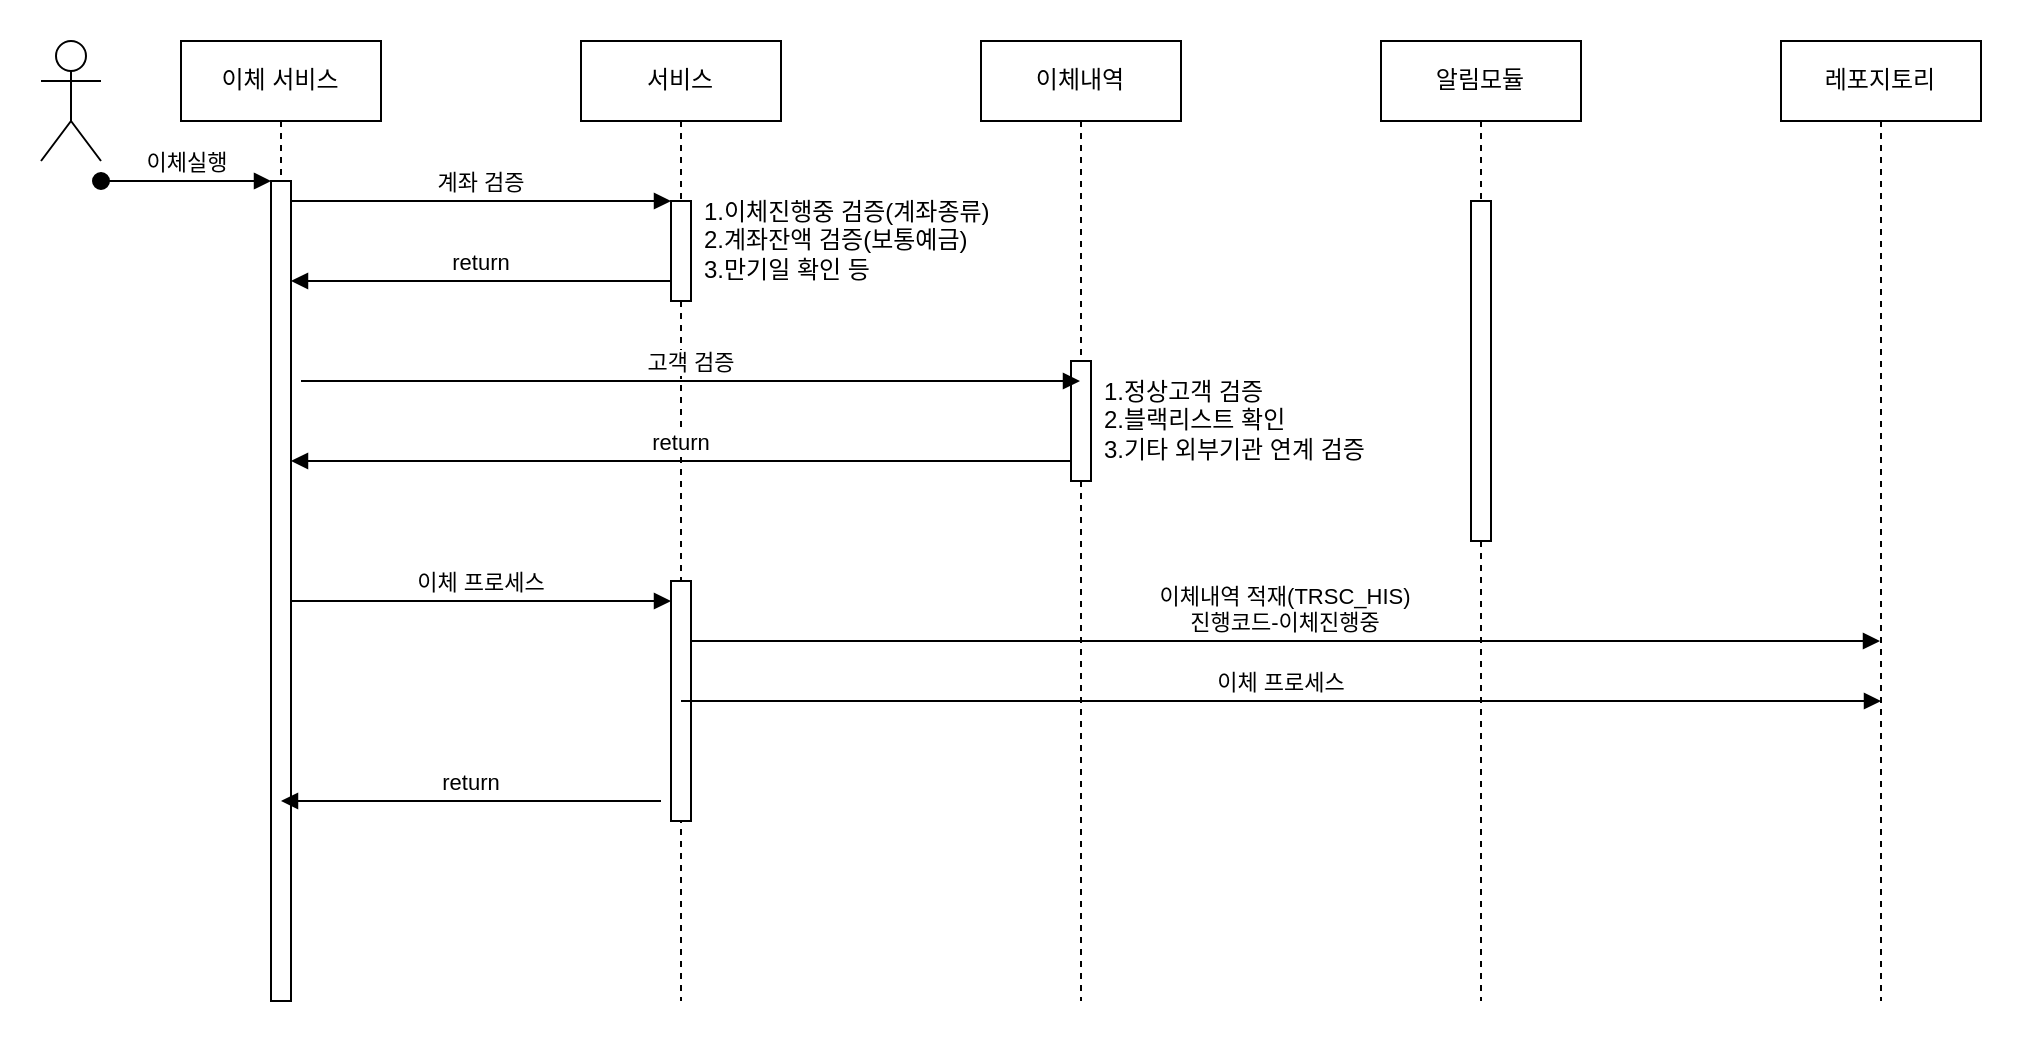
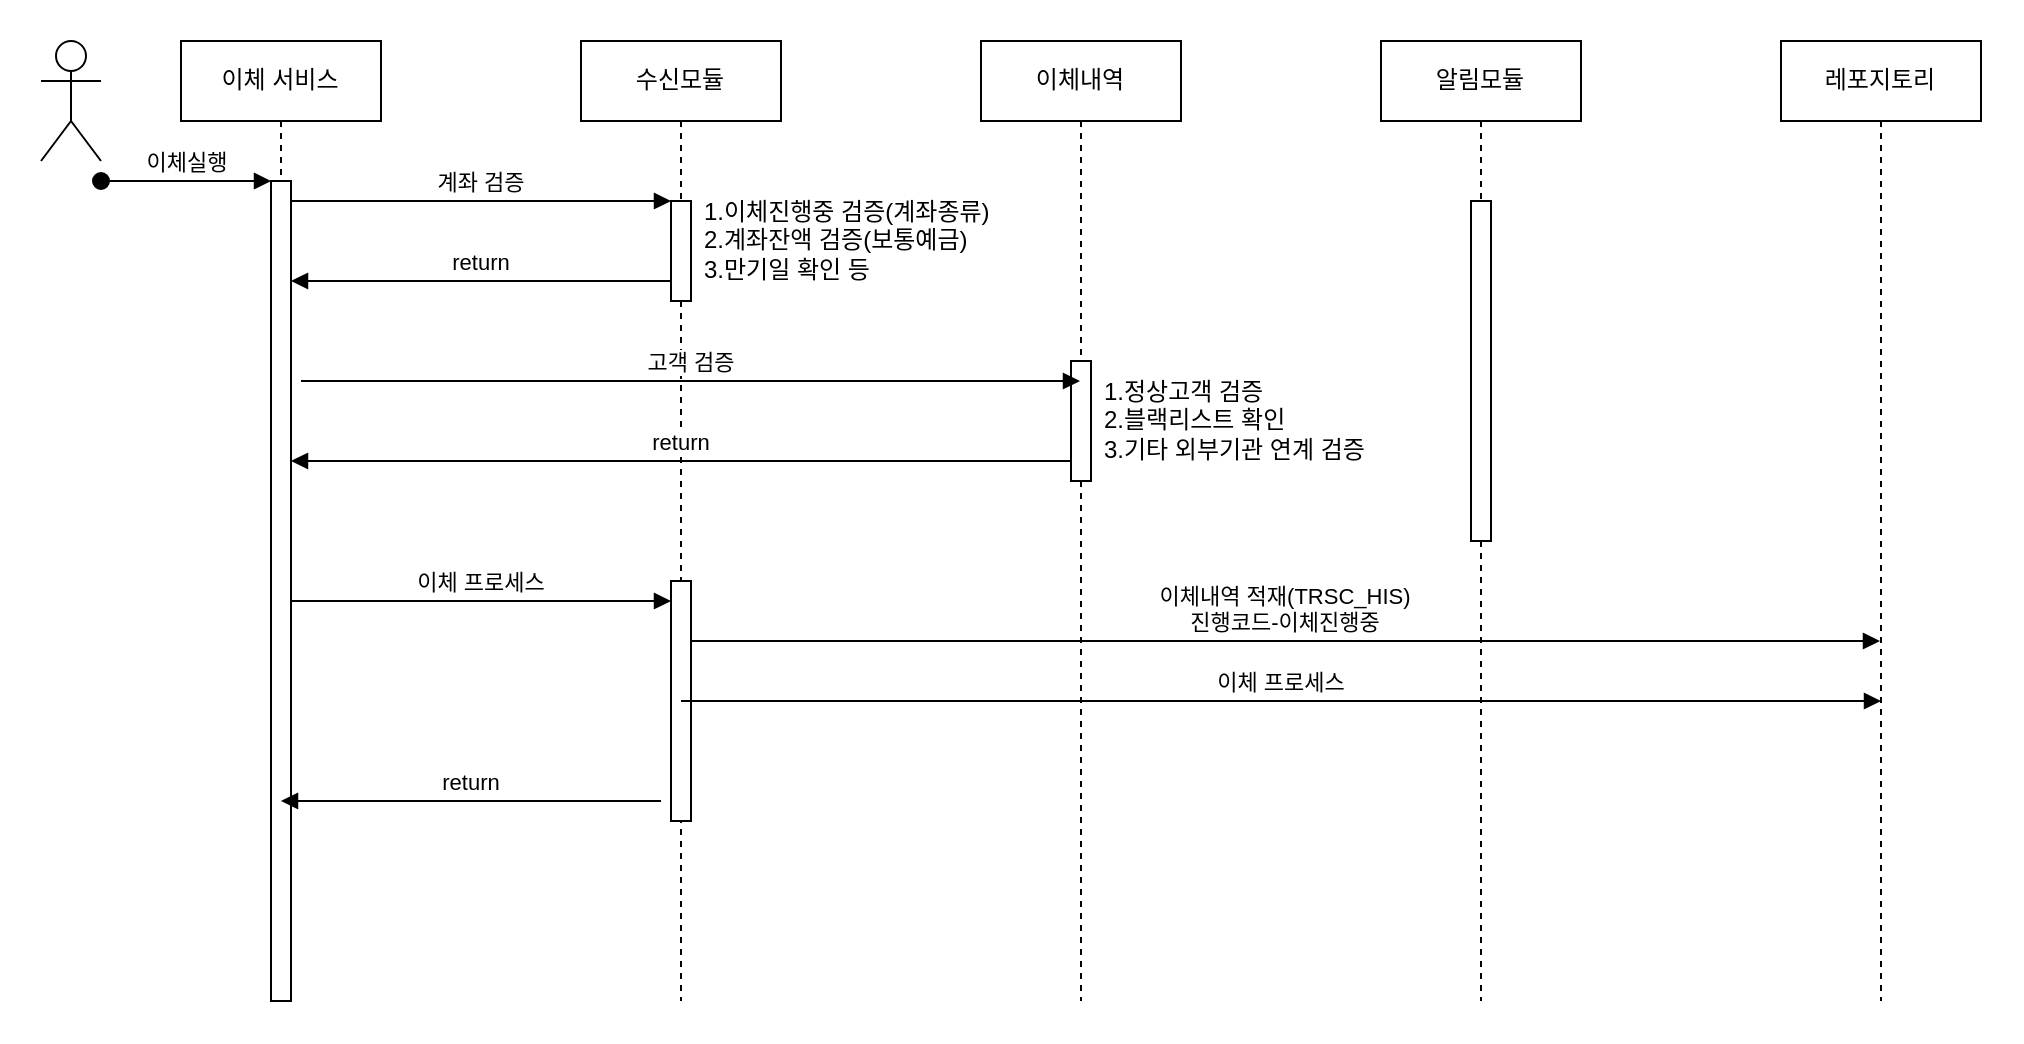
node "서비스": label "서비스" -> "수신모듈"
